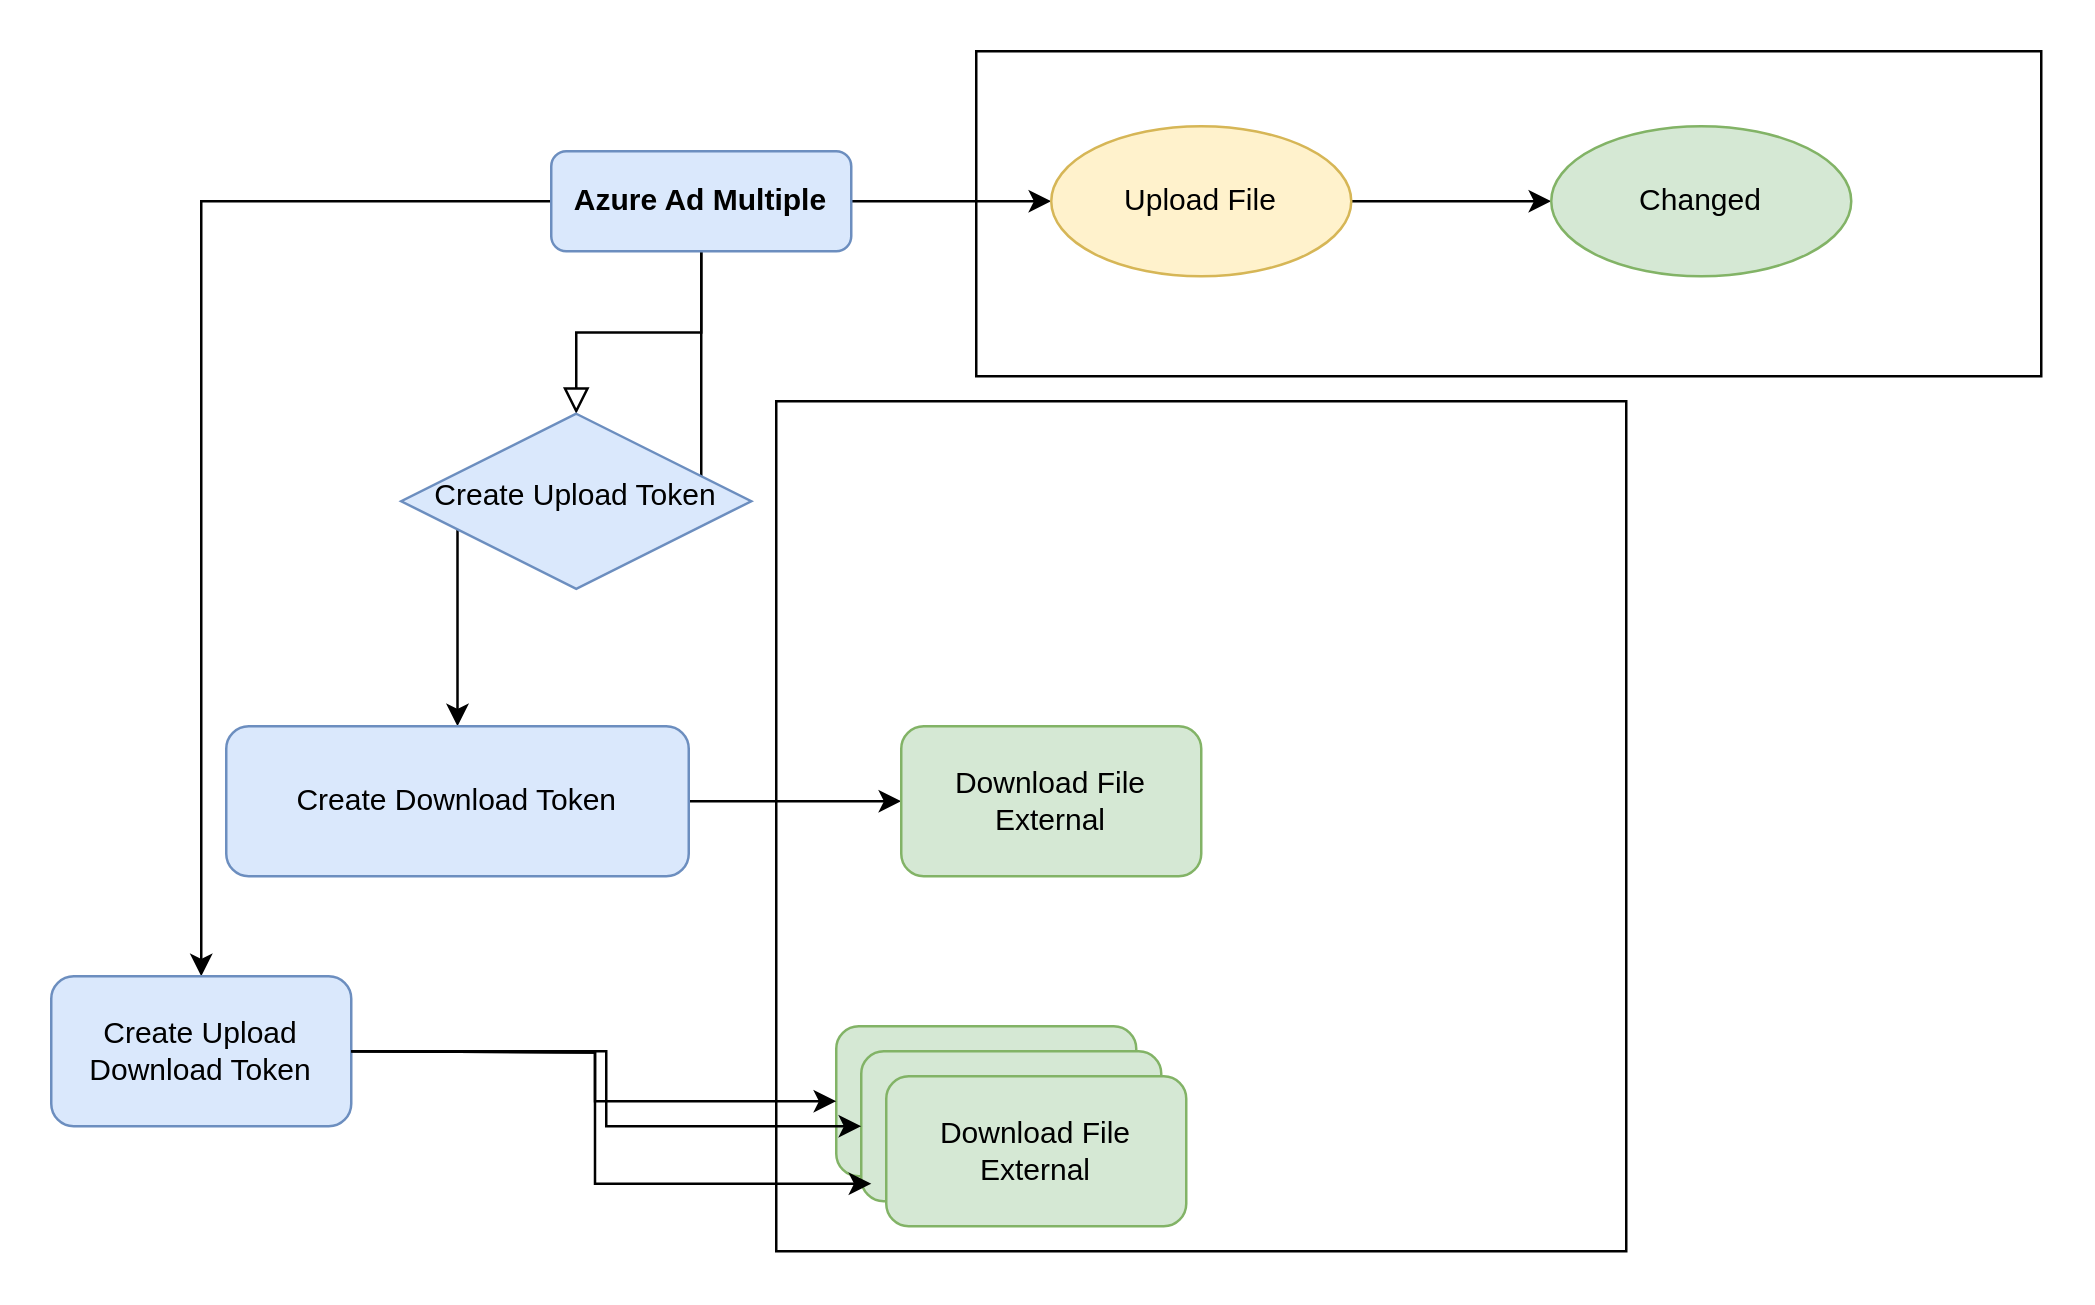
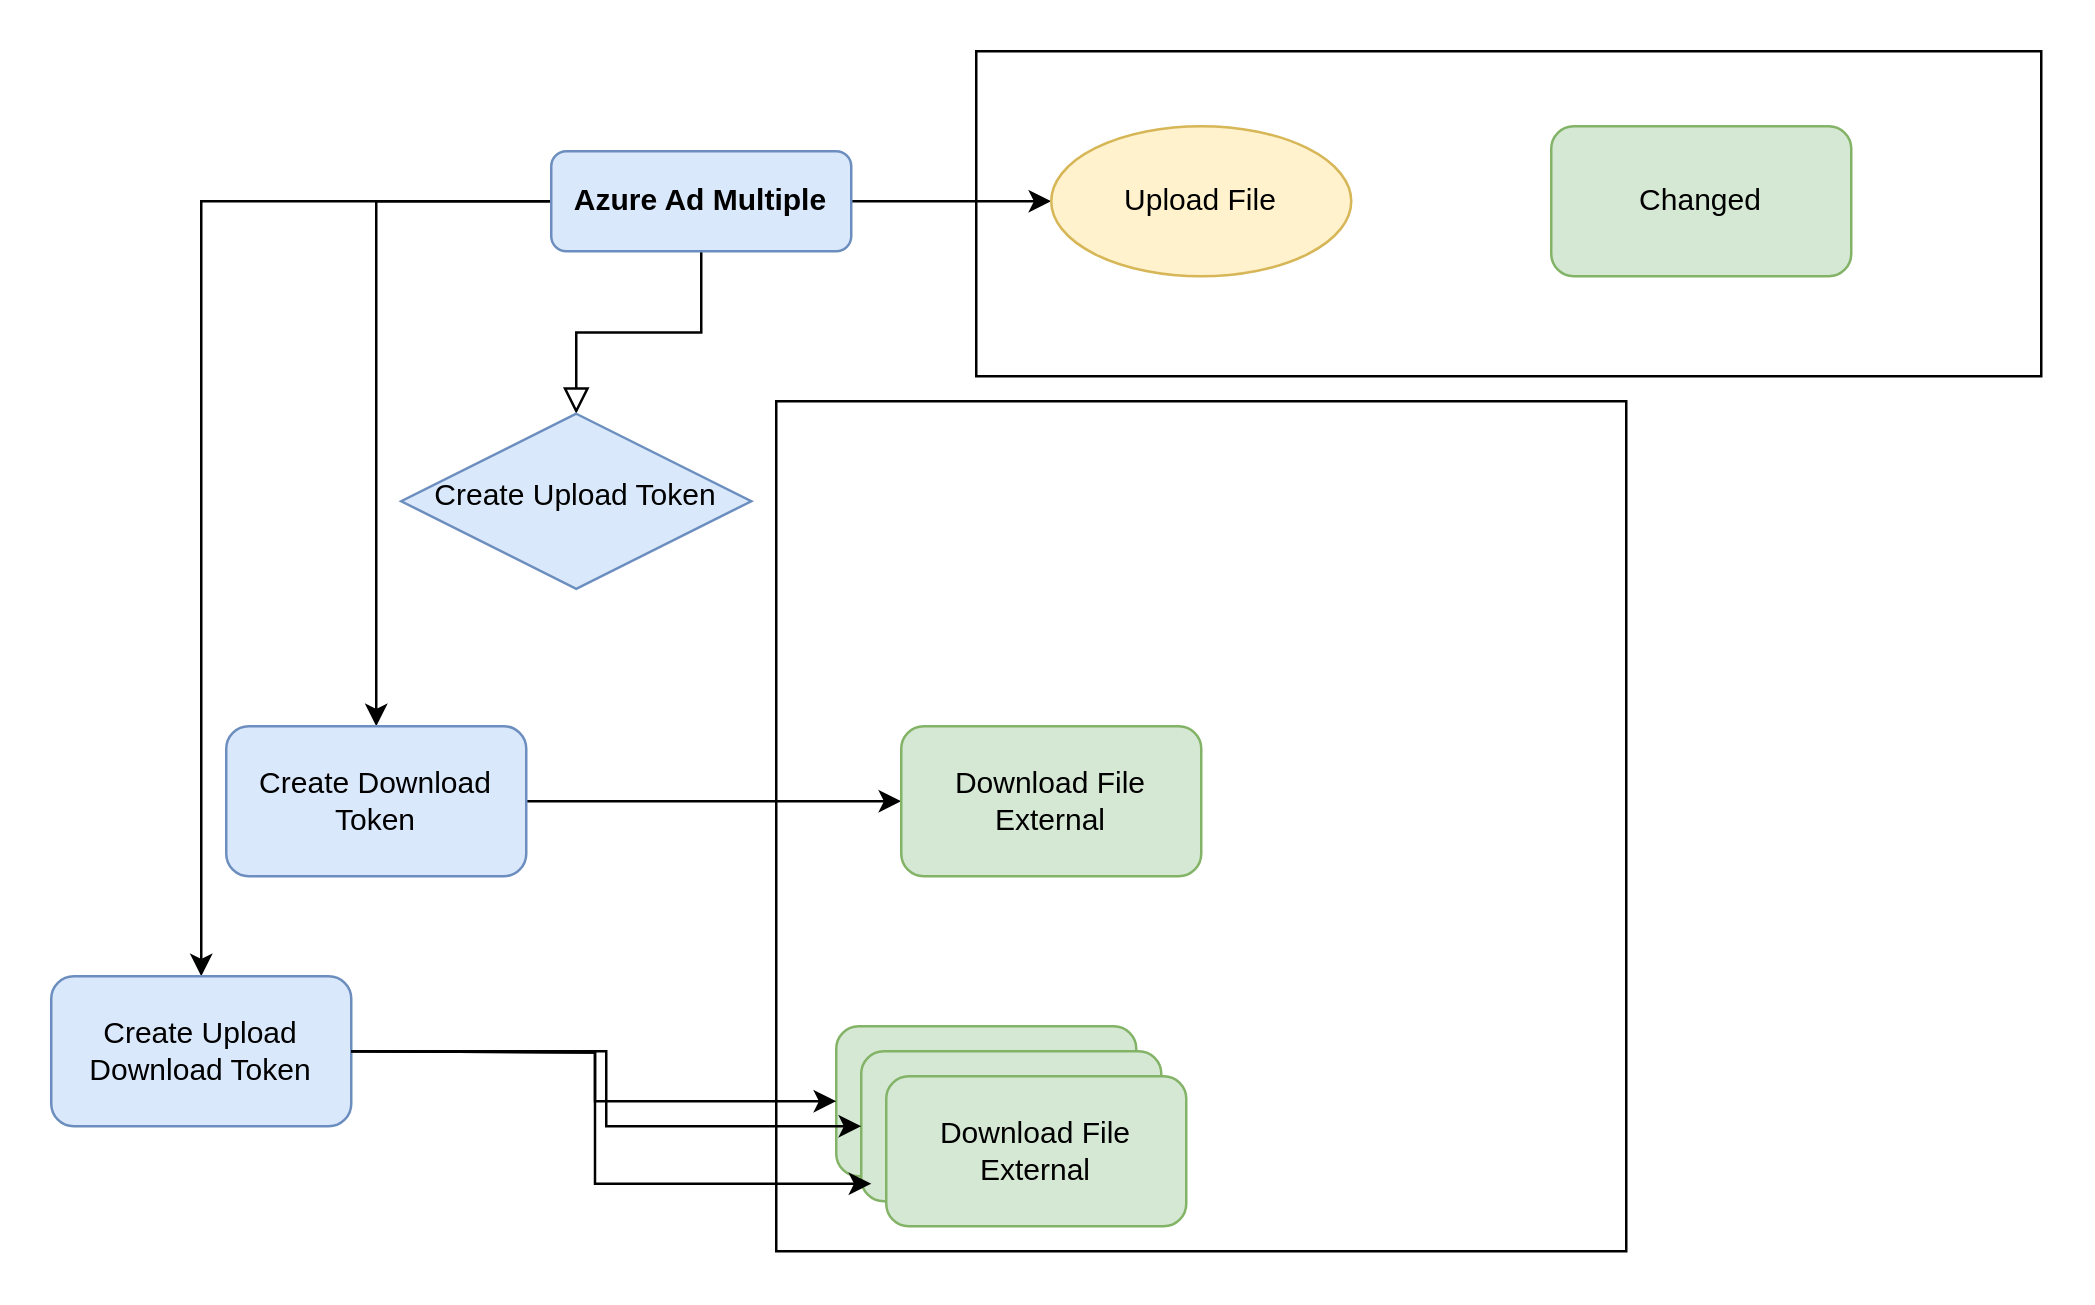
edge "Upload File" -> "Changed": removed
node "Changed": shape ellipse -> rounded rectangle
node "Create Download Token": size 463x150 -> 300x150
